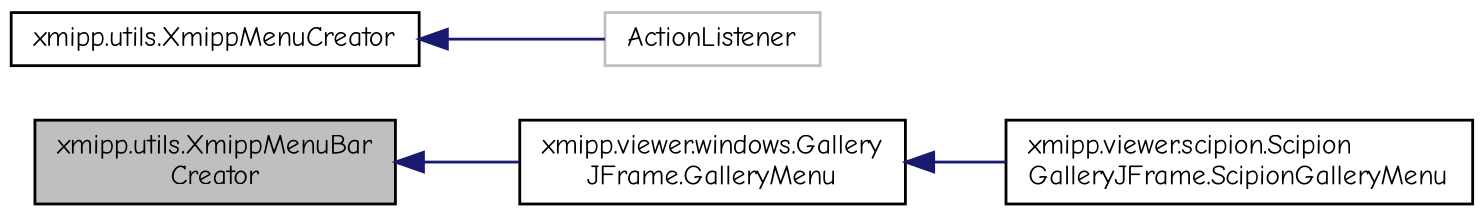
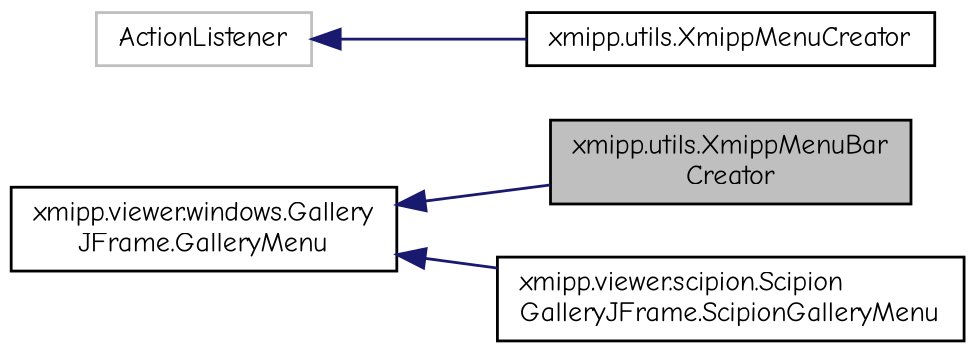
edge "ActionListener" -> "xmipp.utils.XmippMenuCreator": reversed
edge "xmipp.viewer.windows.Gallery JFrame.GalleryMenu" -> "xmipp.utils.XmippMenuBar Creator": reversed
